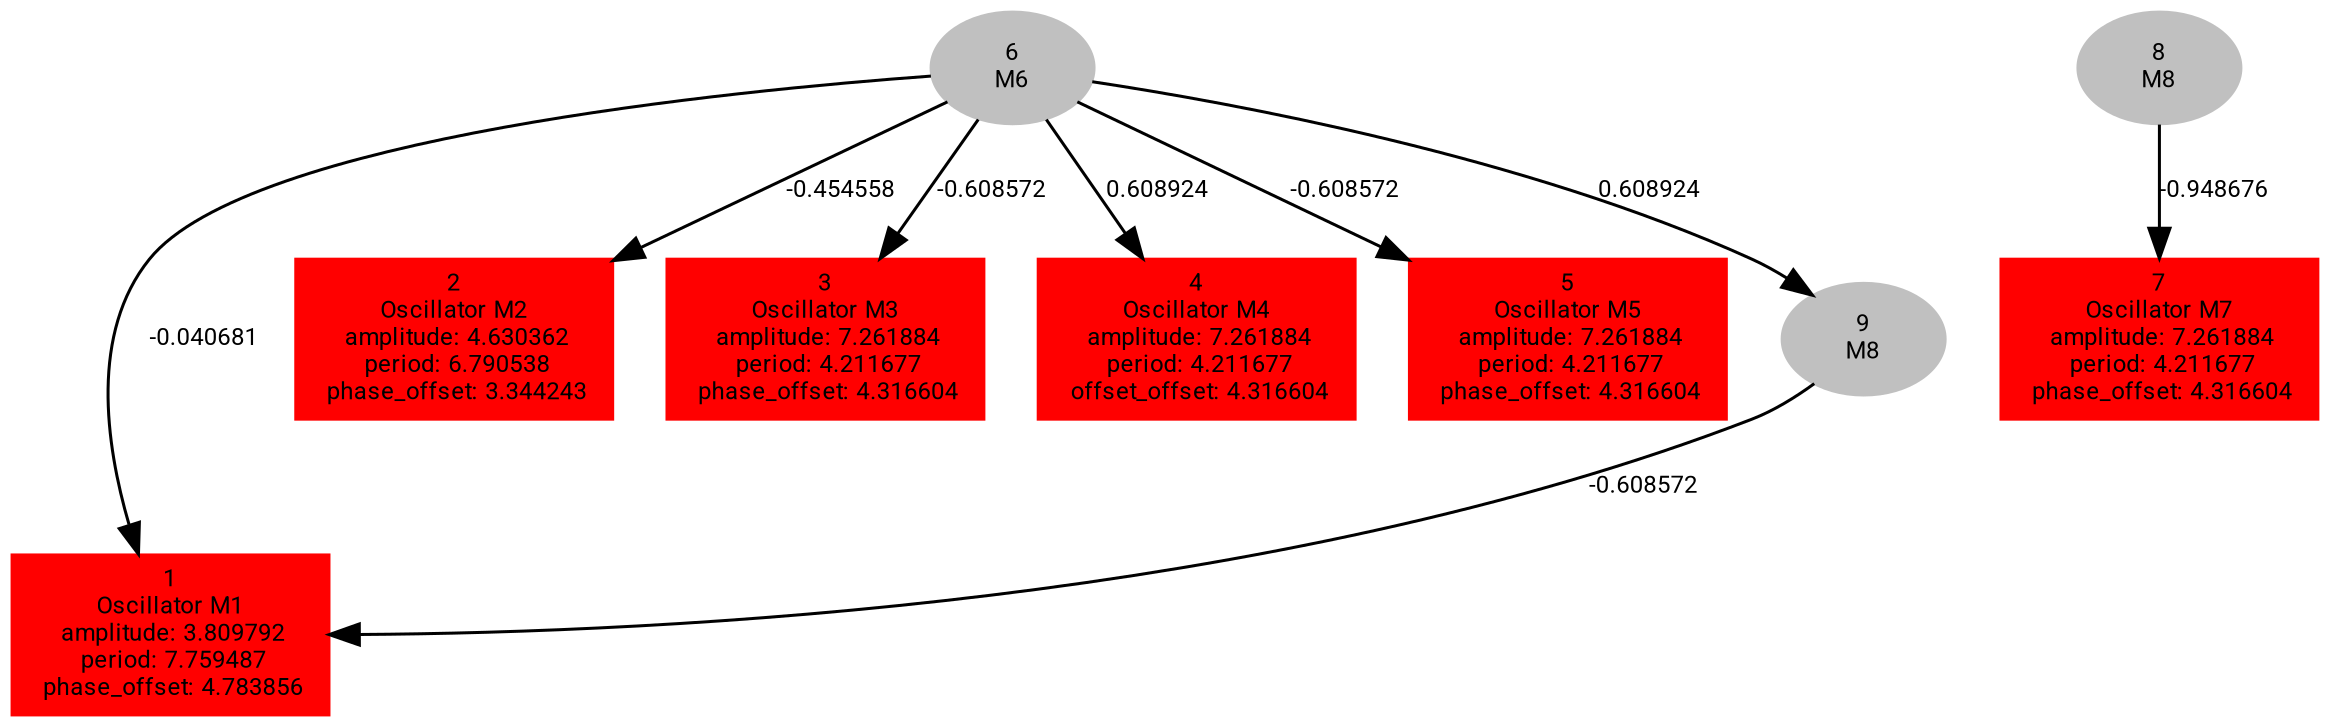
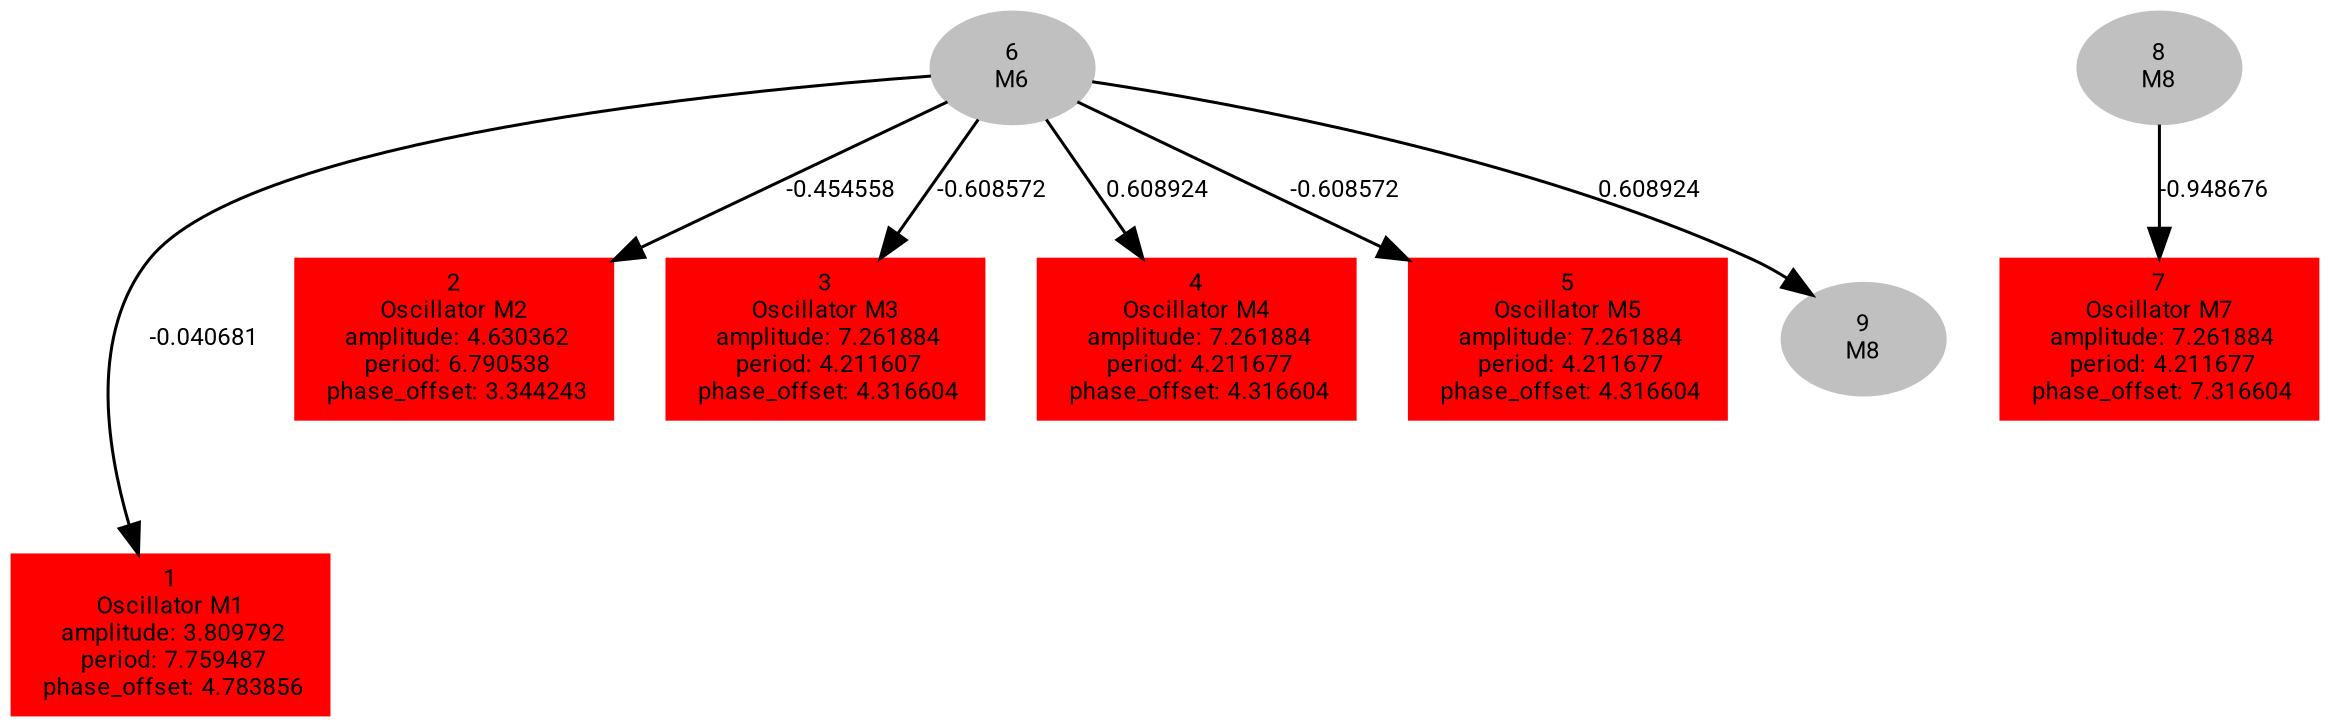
node "3": text "period: 4.211677" -> "period: 4.211607"
node "4": text "offset_offset: 4.316604" -> "phase_offset: 4.316604"
node "7": text "phase_offset: 4.316604" -> "phase_offset: 7.316604"
edge "9" -> "1": removed, label "-0.608572"
